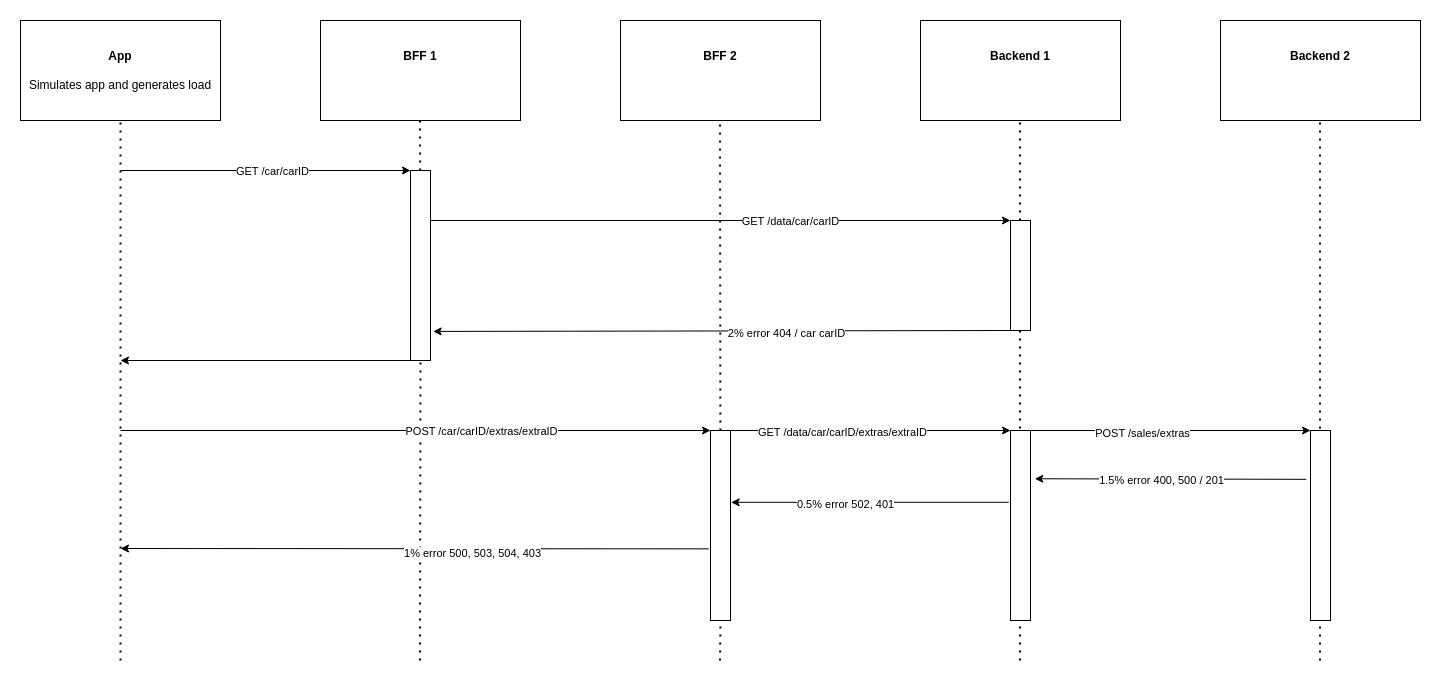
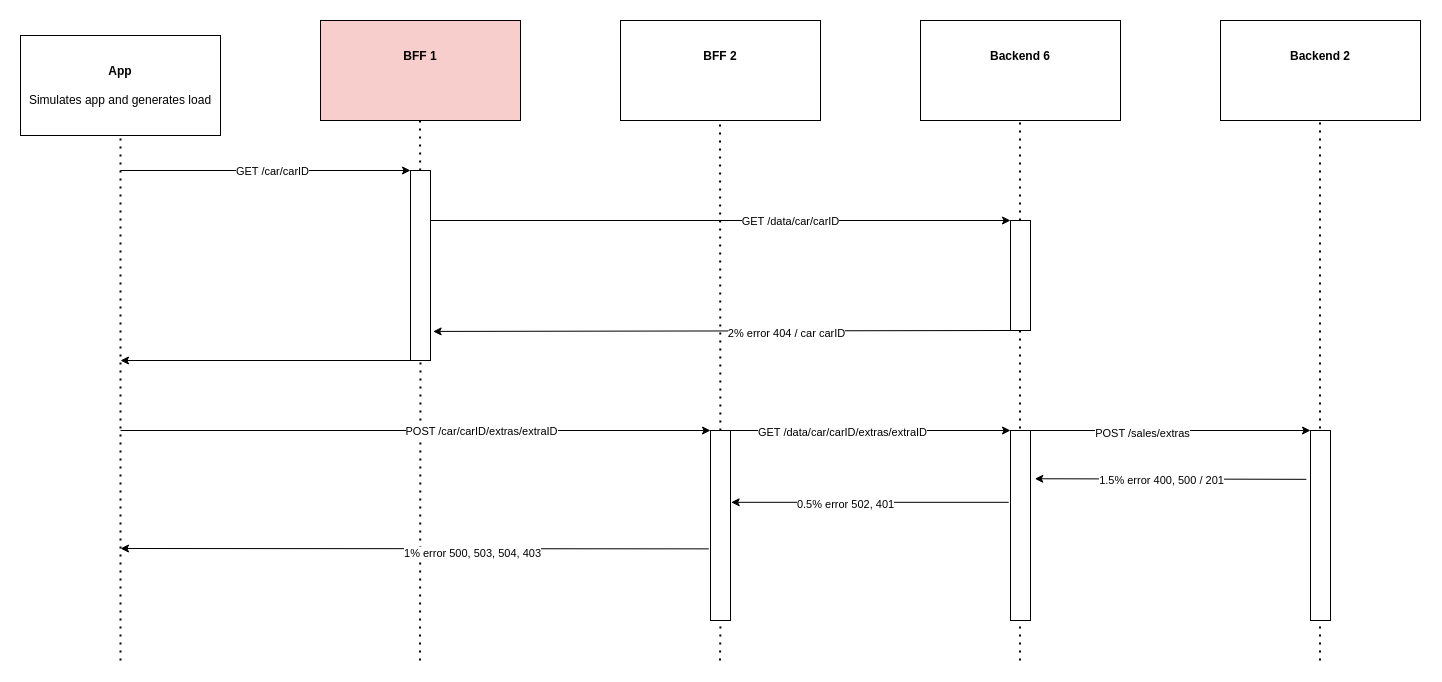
node "App Simulates app and generates load": moved (121, 71) -> (121, 86)
node "BFF 1": fillcolor #ffffff -> #f8cecc
node "Backend 1": label "Backend 1" -> "Backend 6"
